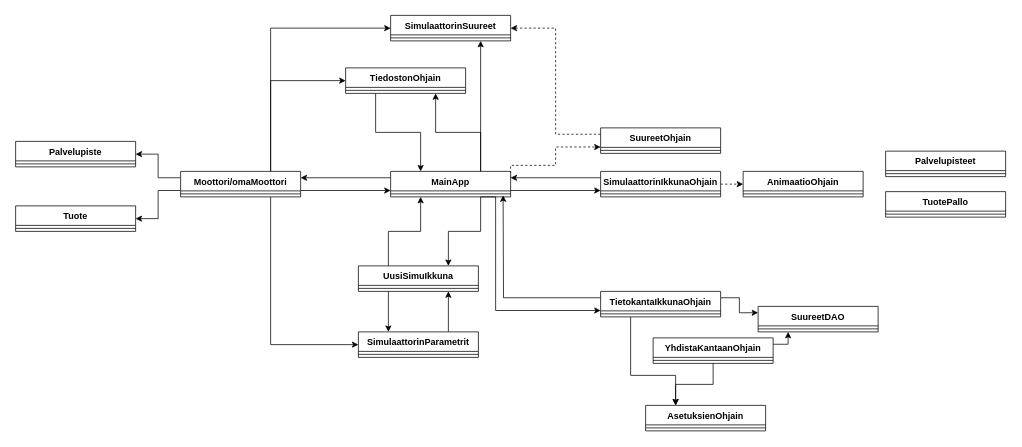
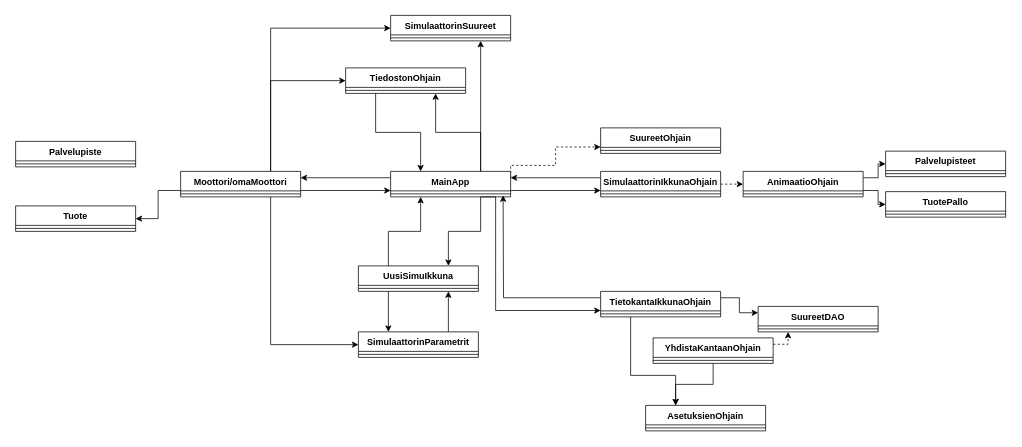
edge "SuureetOhjain" -> "SimulaattorinSuureet": removed
edge "Moottori/omaMoottori" -> "Palvelupiste": removed
edge "AnimaatioOhjain" -> "Palvelupisteet": added
edge "AnimaatioOhjain" -> "TuotePallo": added
edge "YhdistaKantaanOhjain" -> "SuureetDAO": style solid -> dashed
